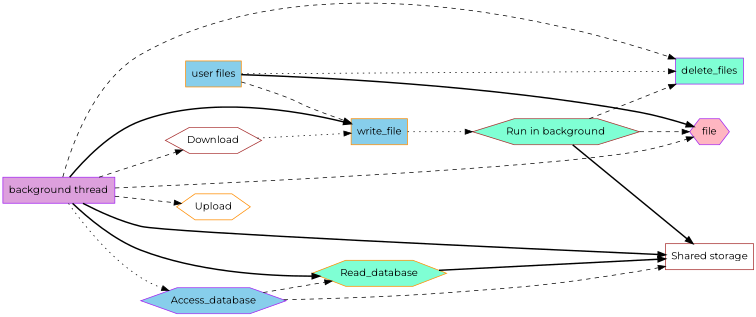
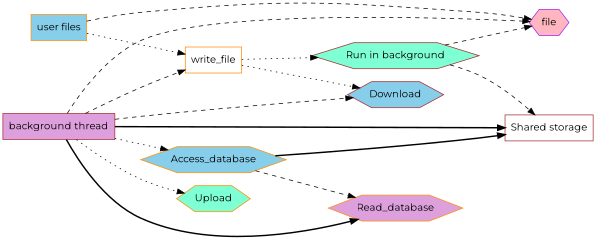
node "delete_files": removed
edge "user files" -> "file": style bold -> dashed
edge "user files" -> "write_file": style dashed -> dotted
edge "background thread" -> "write_file": style bold -> dashed
node "write_file": fillcolor skyblue -> white
edge "Download" -> "write_file": reversed
node "Download": fillcolor white -> skyblue
node "background thread": color purple -> brown
edge "Run in background" -> "Shared storage": style bold -> dashed
edge "background thread" -> "Upload": style dashed -> dotted
node "Upload": fillcolor white -> aquamarine
edge "Read_database" -> "Shared storage": removed
node "Read_database": fillcolor aquamarine -> plum
edge "Access_database" -> "Shared storage": style dashed -> bold
node "Access_database": color purple -> darkorange
